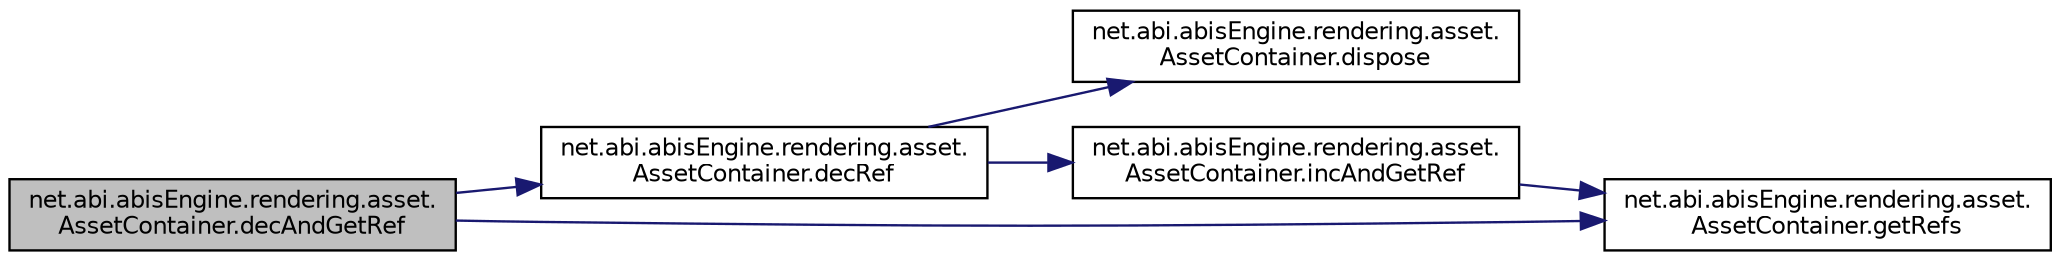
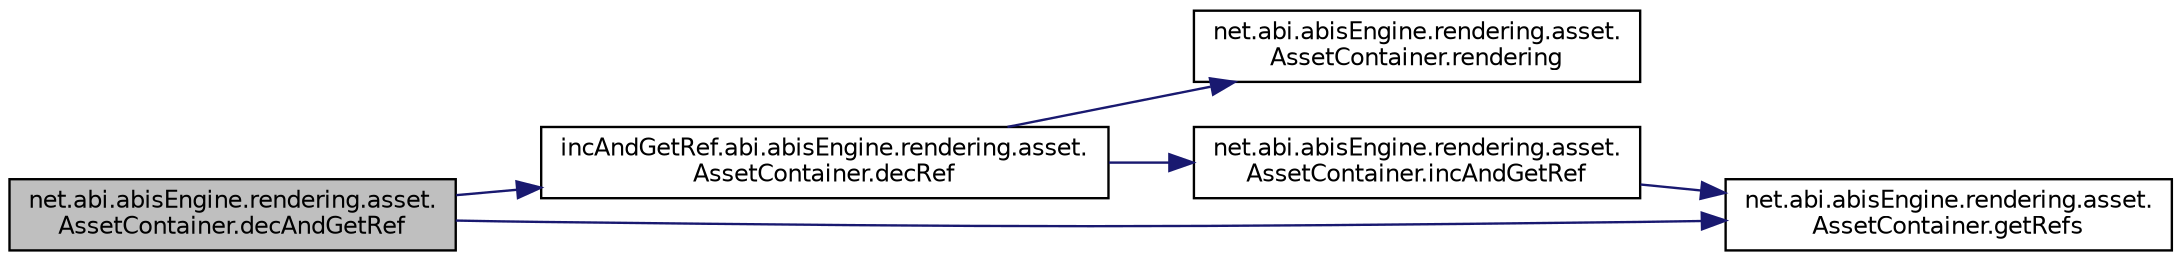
node "net.abi.abisEngine.rendering.asset. AssetContainer.dispose": label "net.abi.abisEngine.rendering.asset. AssetContainer.dispose" -> "net.abi.abisEngine.rendering.asset. AssetContainer.rendering"
node "net.abi.abisEngine.rendering.asset. AssetContainer.decRef": label "net.abi.abisEngine.rendering.asset. AssetContainer.decRef" -> "incAndGetRef.abi.abisEngine.rendering.asset. AssetContainer.decRef"
